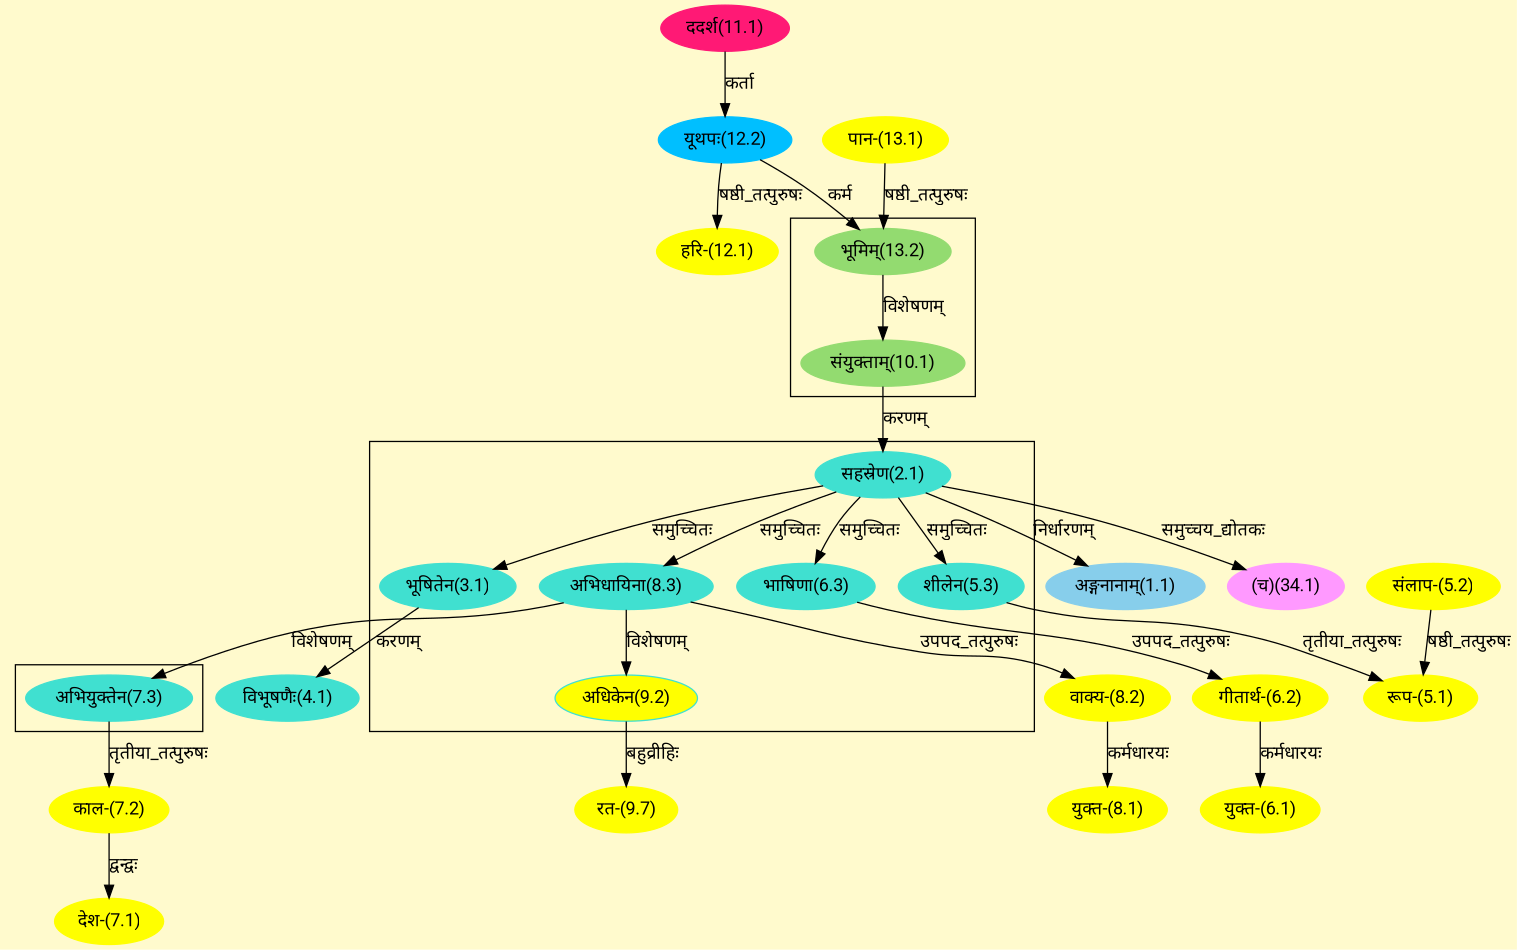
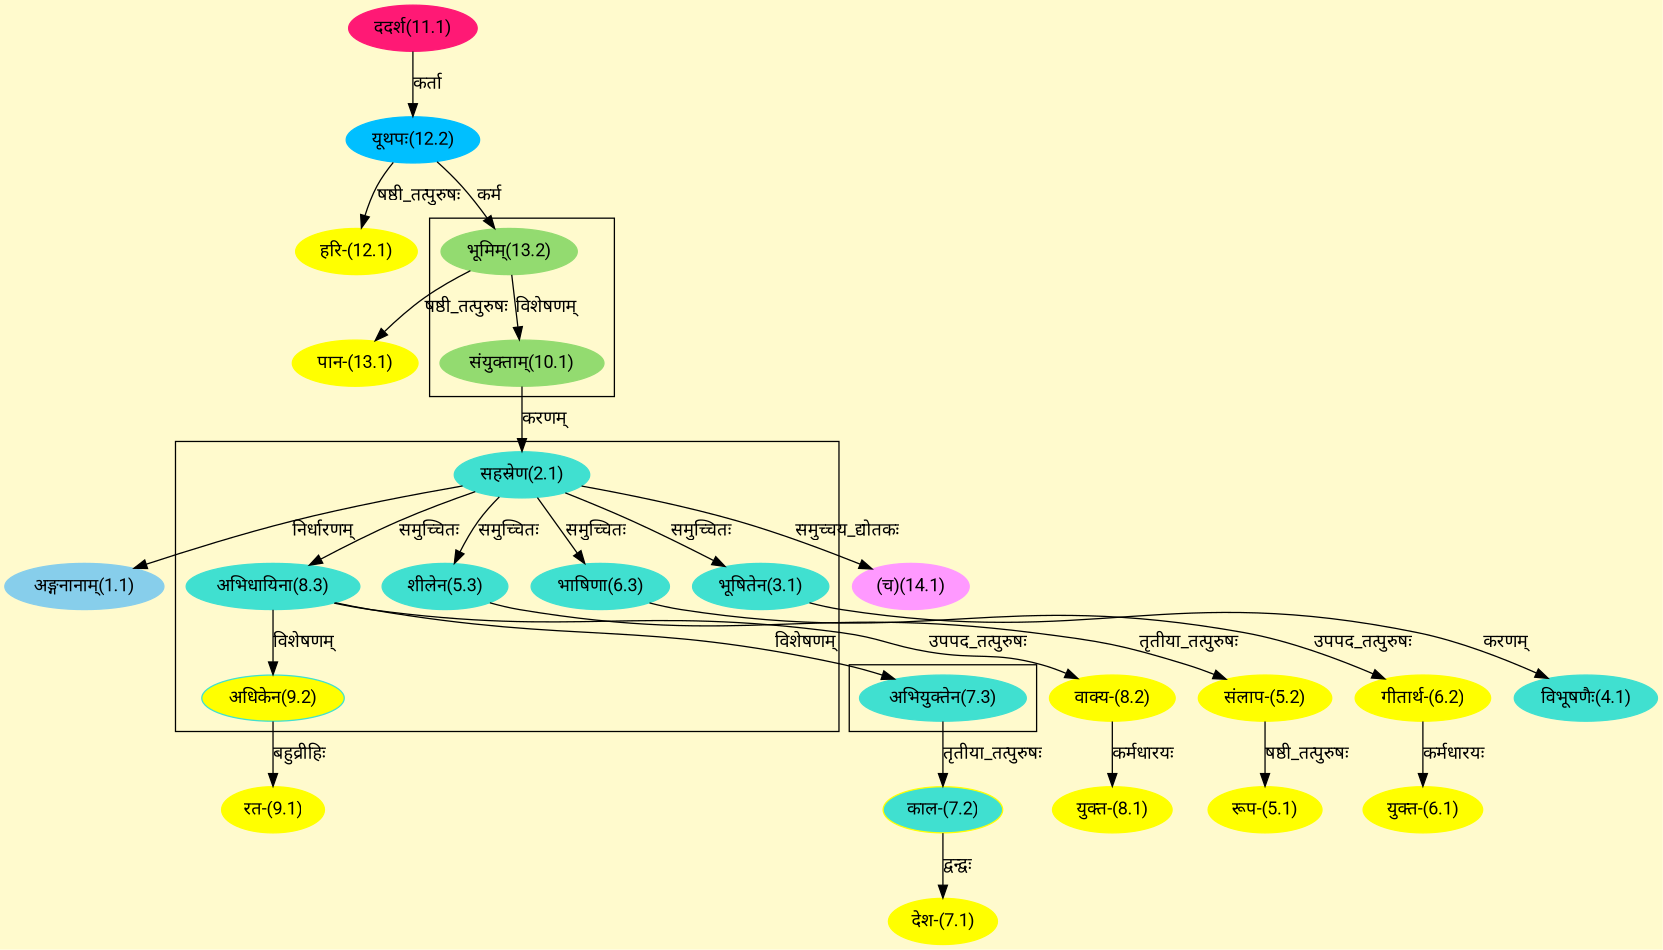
edge "पान-(13.1)" -> "भूमिम्(13.2)": reversed
node "(च)(34.1)": label "(च)(34.1)" -> "(च)(14.1)"
edge "शीलेन(5.3)" -> "रूप-(5.1)": now "शीलेन(5.3)" -> "संलाप-(5.2)"
node "काल-(7.2)": fillcolor #ffff00 -> #40e0d0
node "रत-(9.7)": label "रत-(9.7)" -> "रत-(9.1)"
